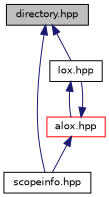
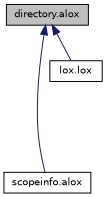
node "directory.hpp": label "directory.hpp" -> "directory.alox"
node "lox.hpp": label "lox.hpp" -> "lox.lox"
node "alox.hpp": removed
node "scopeinfo.hpp": label "scopeinfo.hpp" -> "scopeinfo.alox"
